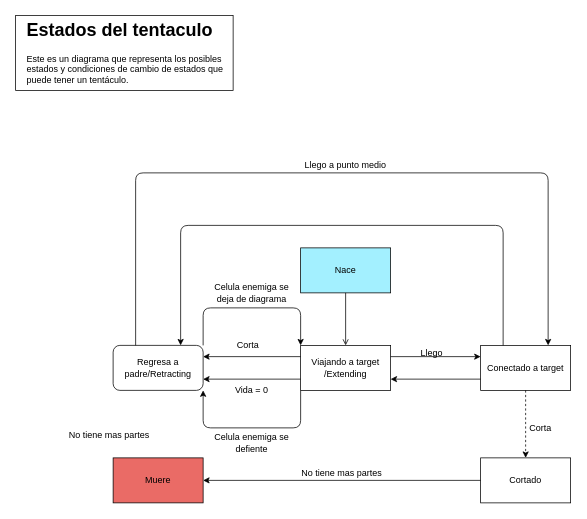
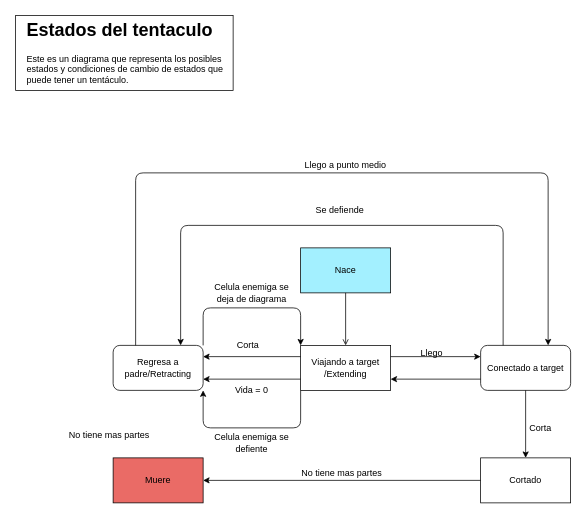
node "Se defiende": added
node "Conectado a target": shape rectangle -> rounded rectangle
edge "Conectado a target" -> "Cortado": style dashed -> solid
